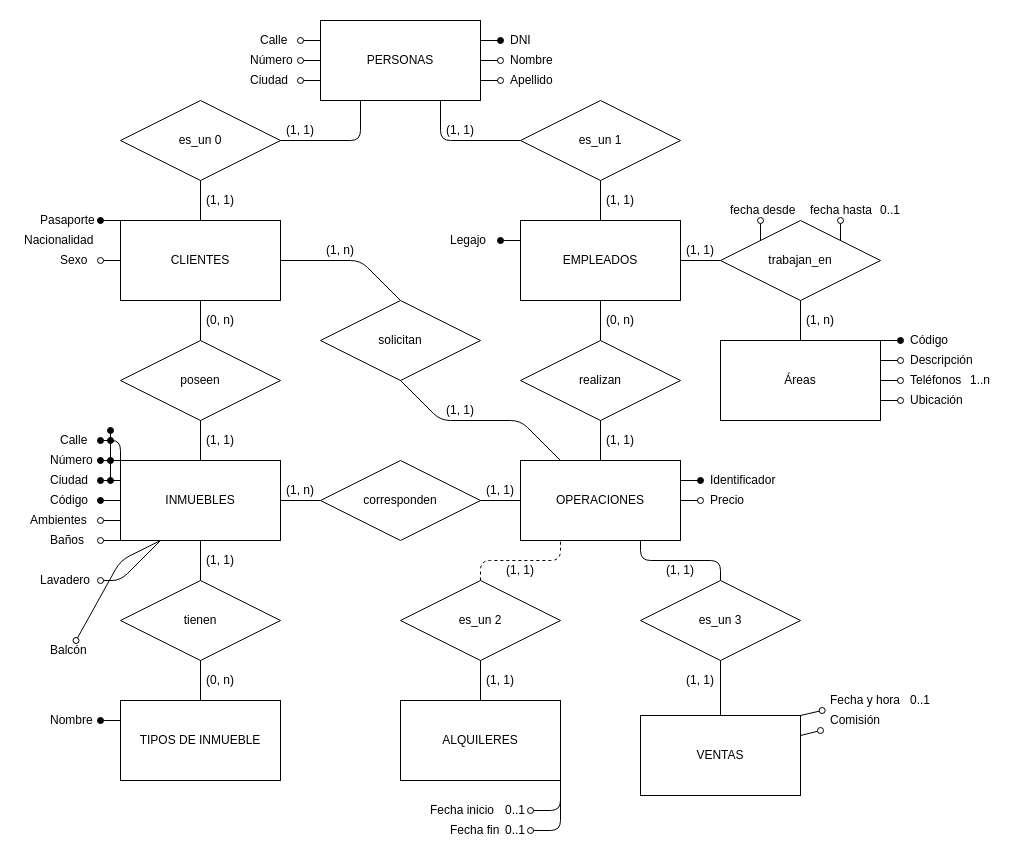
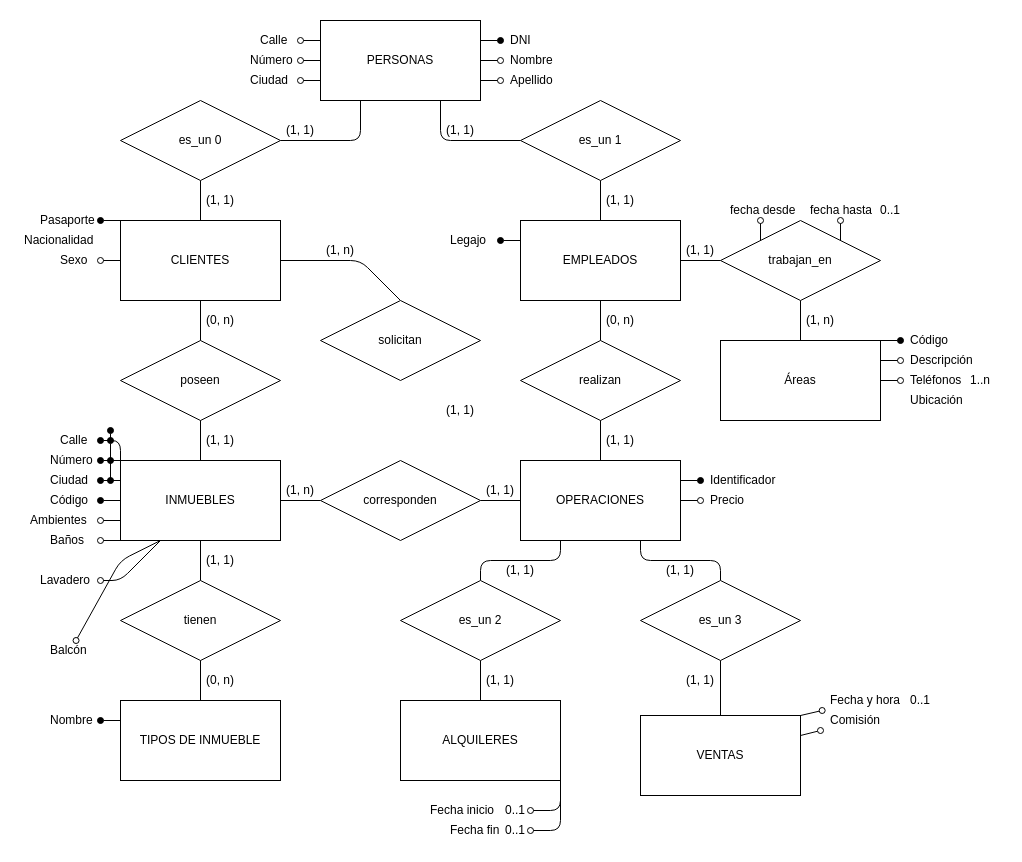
edge "Áreas" -> "Ubicación": removed
edge "solicitan" -- "OPERACIONES": removed
edge "OPERACIONES" -- "es_un 2": style dashed -> solid
